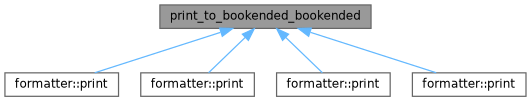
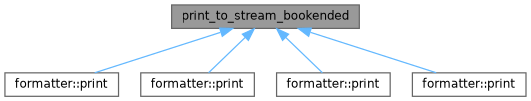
node "print_to_bookended_bookended": label "print_to_bookended_bookended" -> "print_to_stream_bookended"
